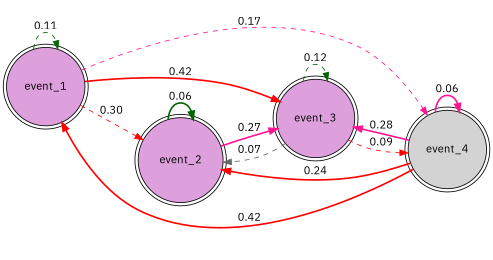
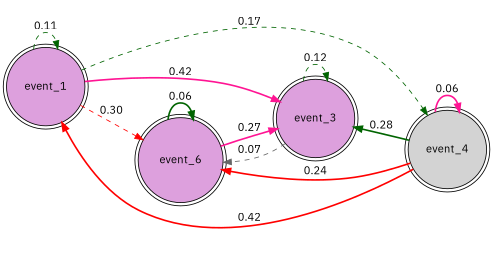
edge "event_1" -> "event_4": color deeppink -> darkgreen
edge "event_1" -> "event_3": color red -> deeppink
edge "event_4" -> "event_3": color deeppink -> darkgreen
edge "event_3" -> "event_4": removed, label "0.09"
node "event_2": label "event_2" -> "event_6"
